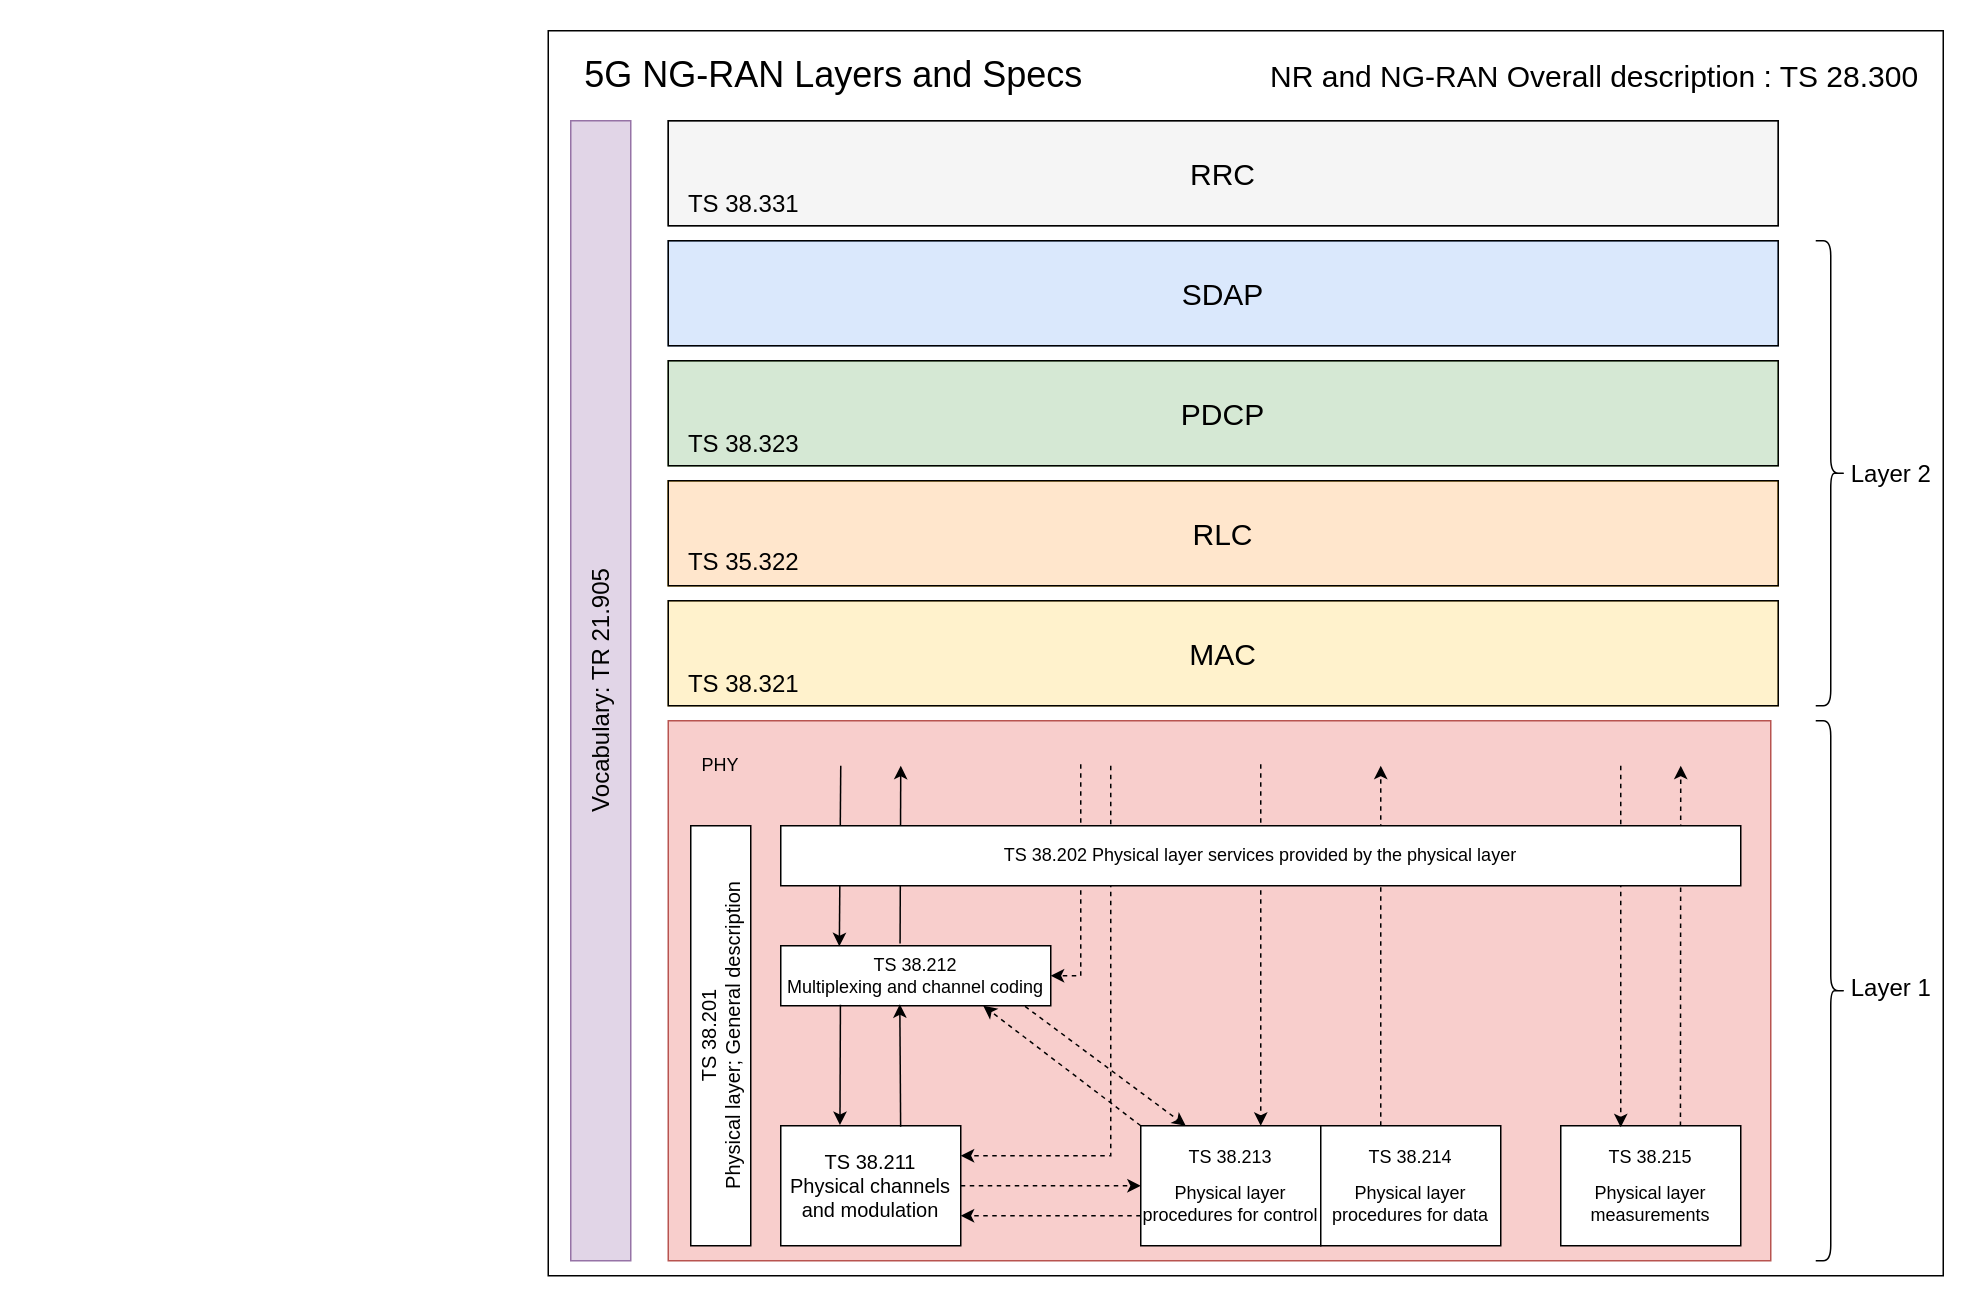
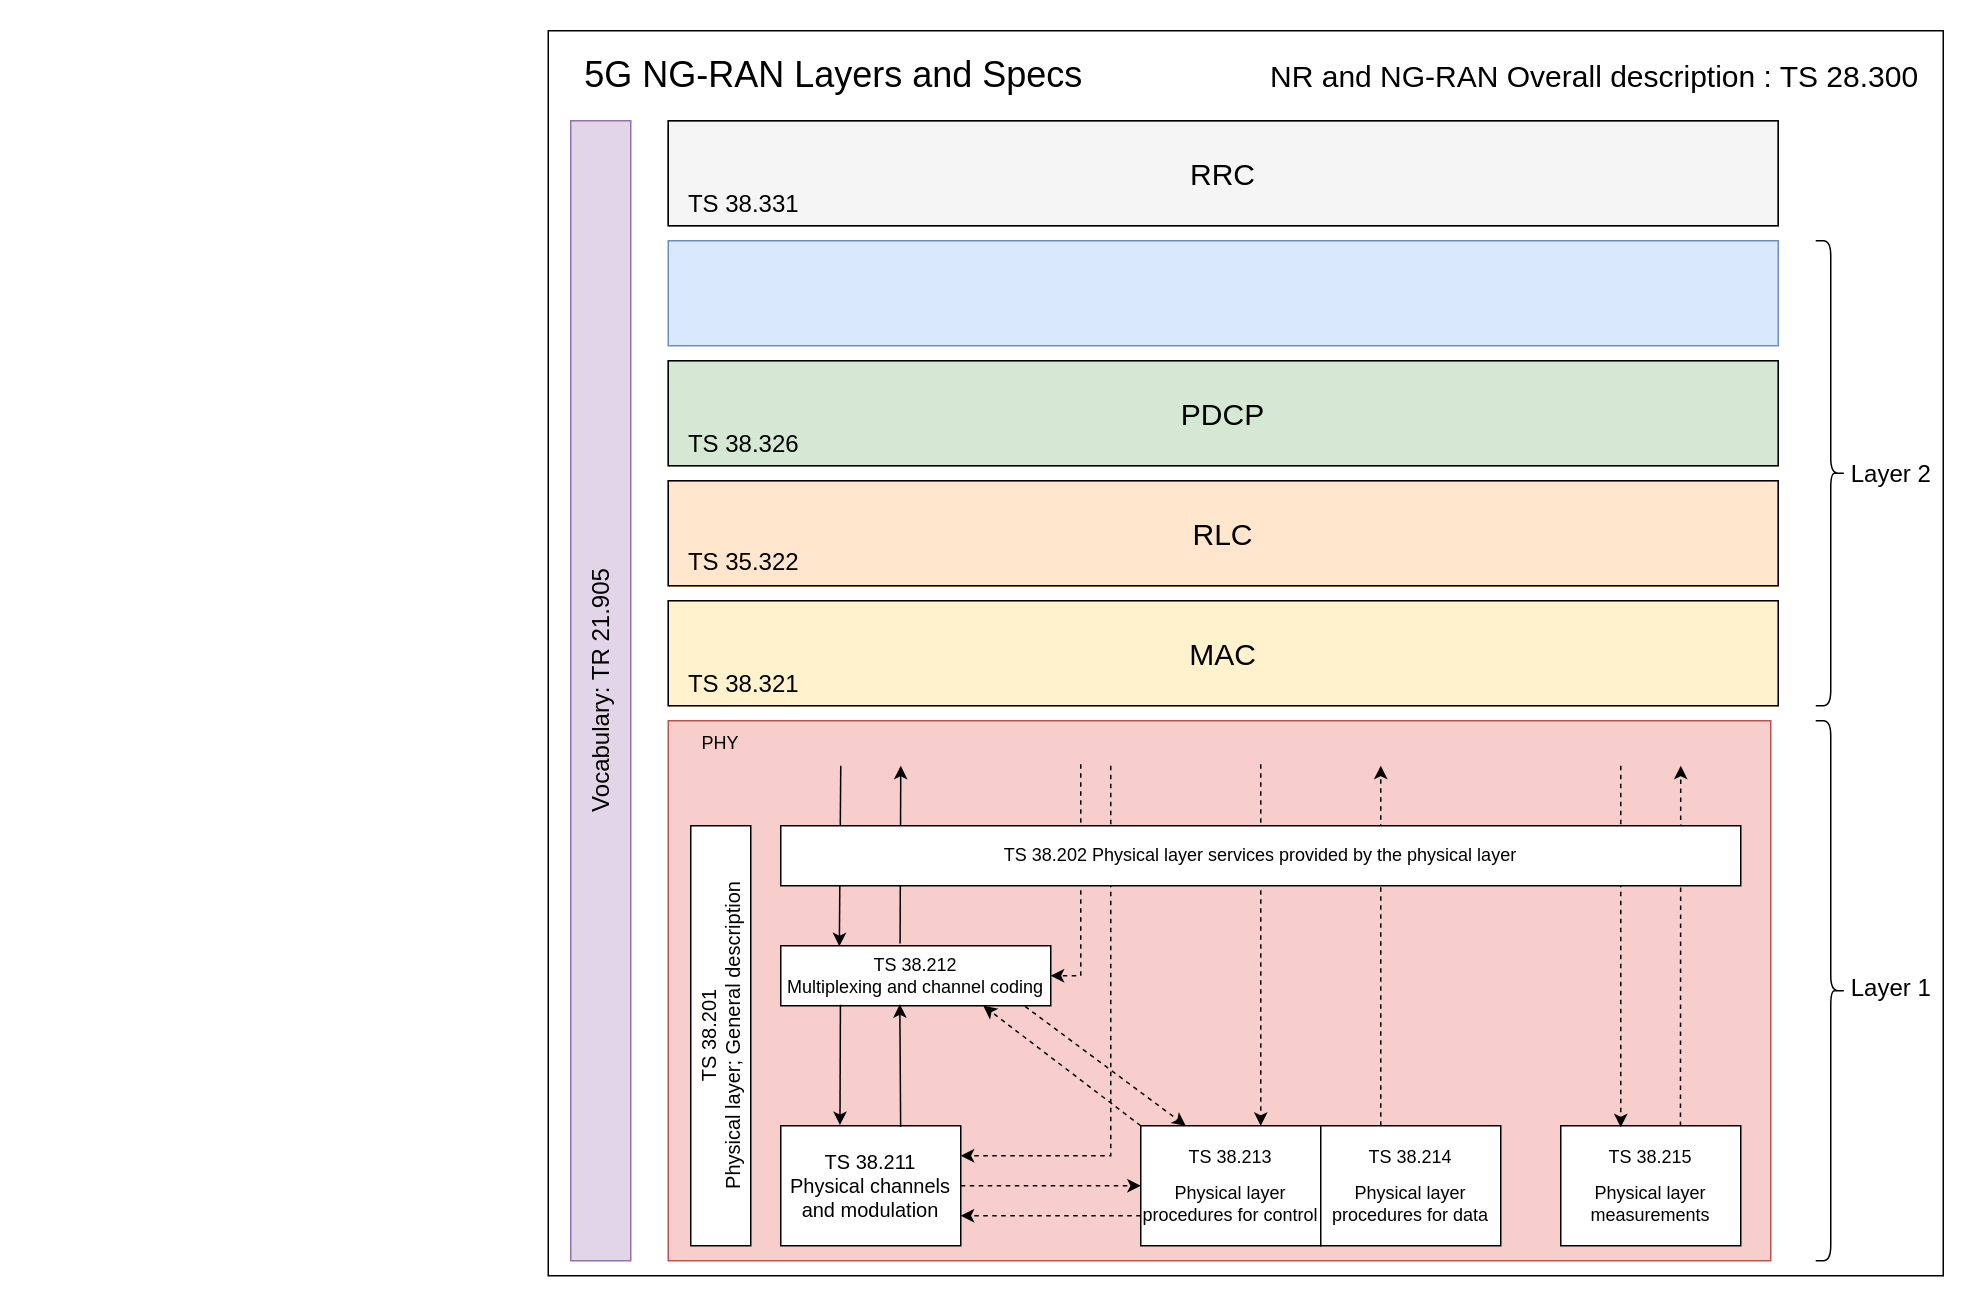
node "SDAP": removed
node "TS 38.323": label "TS 38.323" -> "TS 38.326"
node "PHY": moved (721, 766) -> (721, 743)
